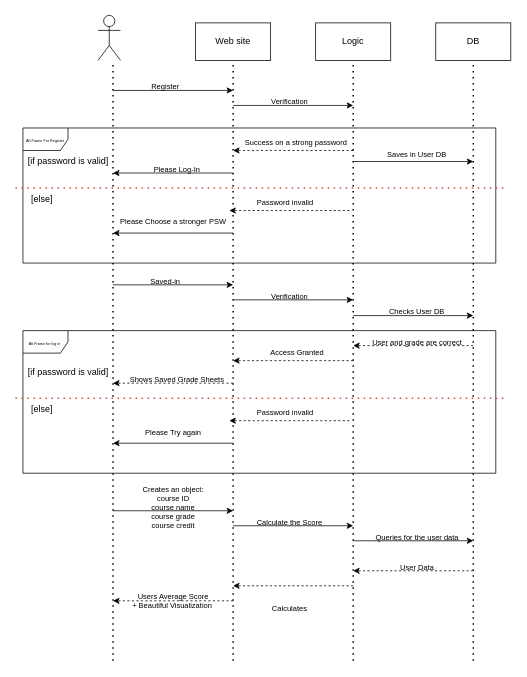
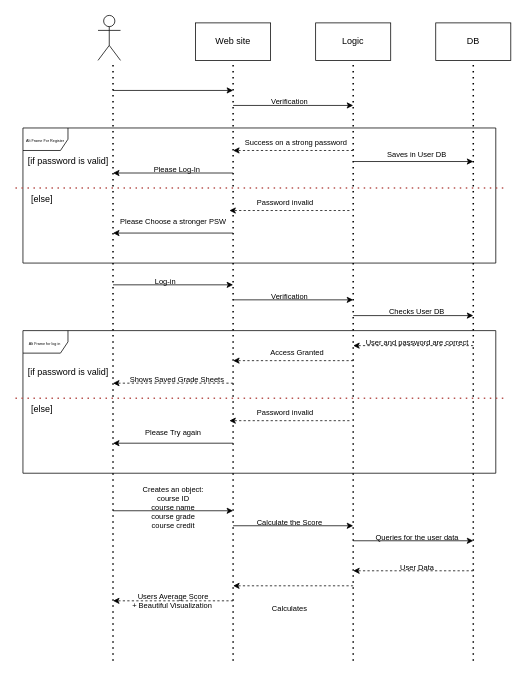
node "Register": removed
node "Saved-in": label "Saved-in" -> "Log-in"
node "User and grade are correct": label "User and grade are correct" -> "User and password are correct"
